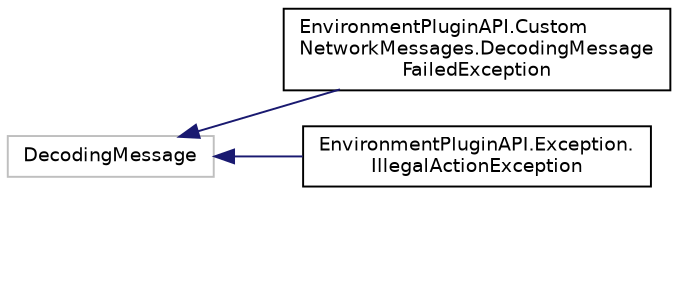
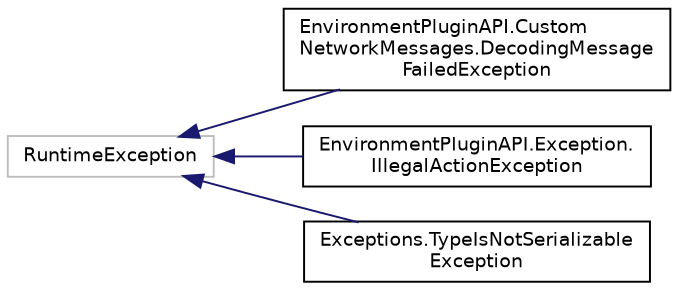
node "DecodingMessage": label "DecodingMessage" -> "RuntimeException"
node "Exceptions.TypeIsNotSerializable Exception": added
